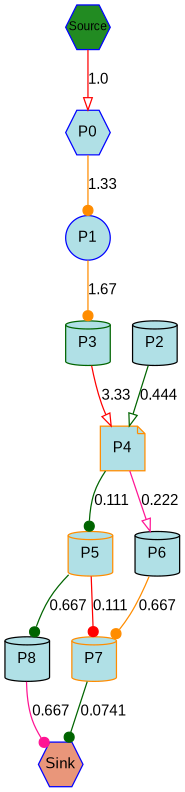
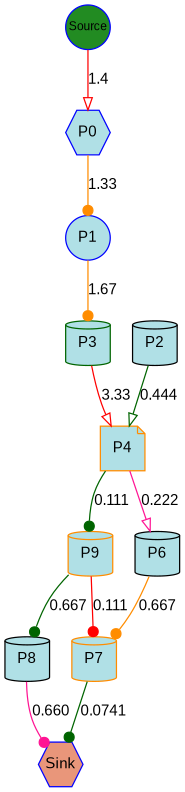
node "Source": shape hexagon -> ellipse
edge "Source" -> "P0": label "1.0" -> "1.4"
node "P5": label "P5" -> "P9"
edge "P8" -> "Sink": label "0.667" -> "0.660"
